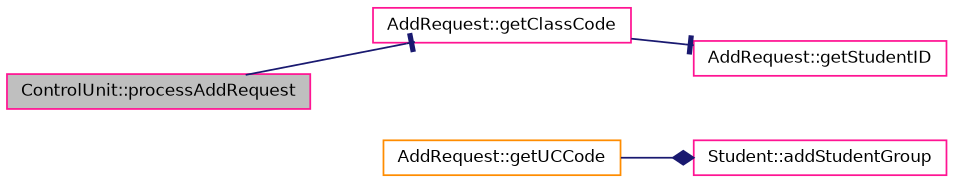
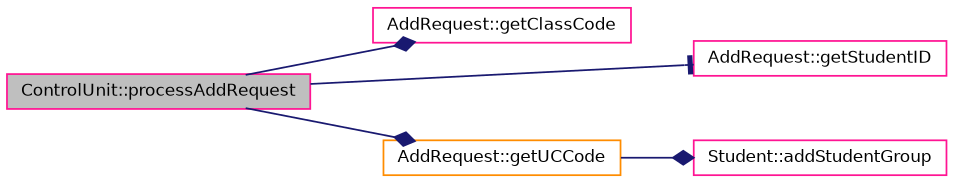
edge "AddRequest::getClassCode" -> "AddRequest::getStudentID": now "ControlUnit::processAddRequest" -> "AddRequest::getStudentID"
edge "ControlUnit::processAddRequest" -> "AddRequest::getClassCode": arrowhead tee -> diamond
edge "ControlUnit::processAddRequest" -> "AddRequest::getUCCode": added
